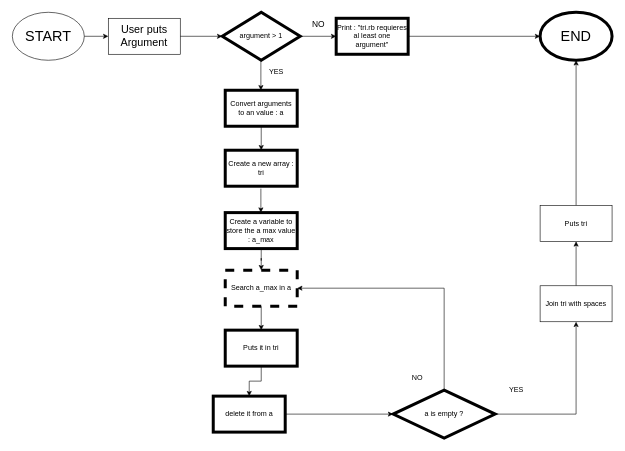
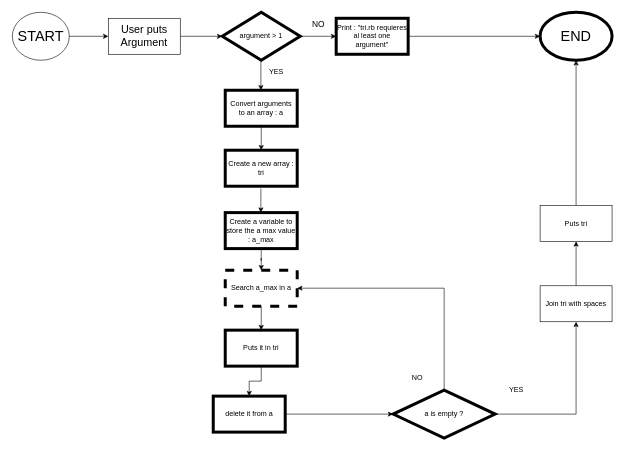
node "START": size 72x48 -> 57x48
node "Convert arguments to an value : a": label "Convert arguments to an value : a" -> "Convert arguments to an array : a"
